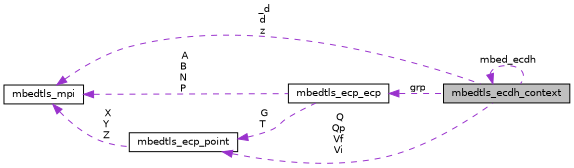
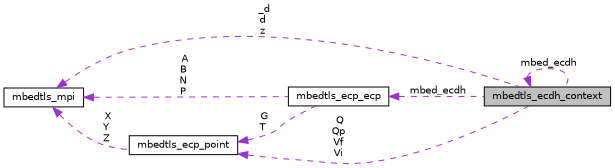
edge "mbedtls_ecdh_context" -> "mbedtls_ecp_ecp": label " grp" -> " mbed_ecdh"
